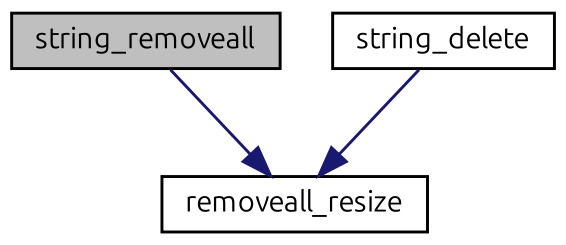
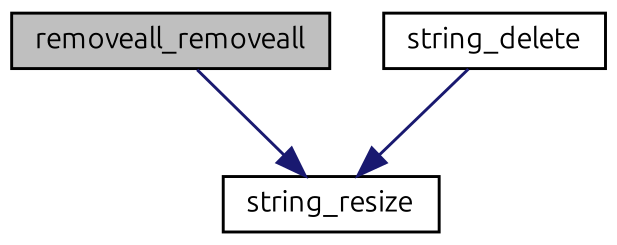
node "string_removeall": label "string_removeall" -> "removeall_removeall"
node "removeall_resize": label "removeall_resize" -> "string_resize"
